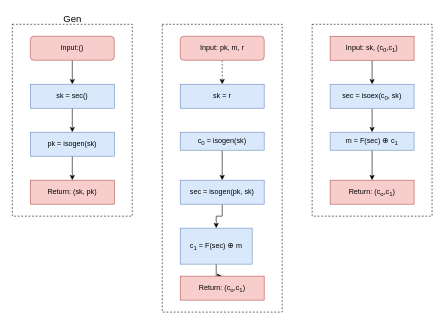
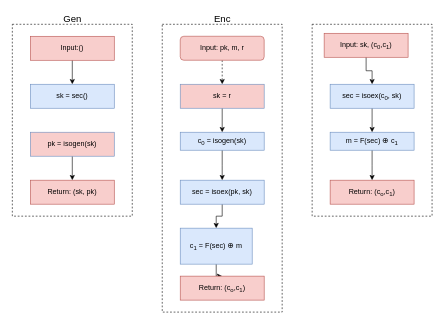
node "Enc": added
node "Input:()": shape rounded rectangle -> rectangle
node "Input: sk, (c0,c1)": moved (372, 48) -> (366, 45)
node "sk = r": fillcolor #dae8fc -> #f8cecc
edge "sk = sec()" -> "pk = isogen(sk)": removed
edge "sk = r" -> "c0 = isogen(sk)": added
node "pk = isogen(sk)": fillcolor #dae8fc -> #f8cecc
node "sec = isogen(pk, sk)": label "sec = isogen(pk, sk)" -> "sec = isoex(pk, sk)"
